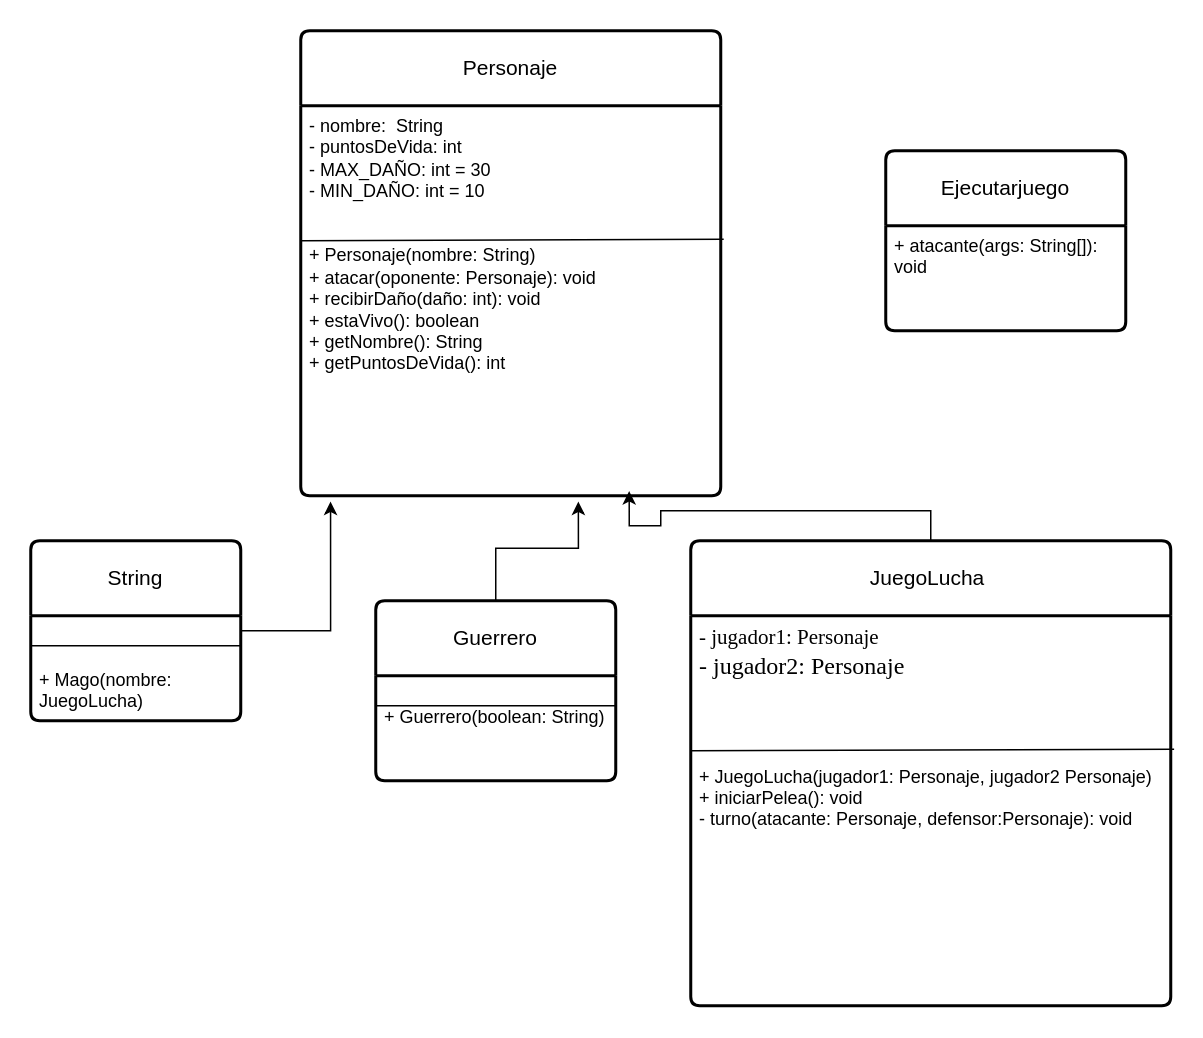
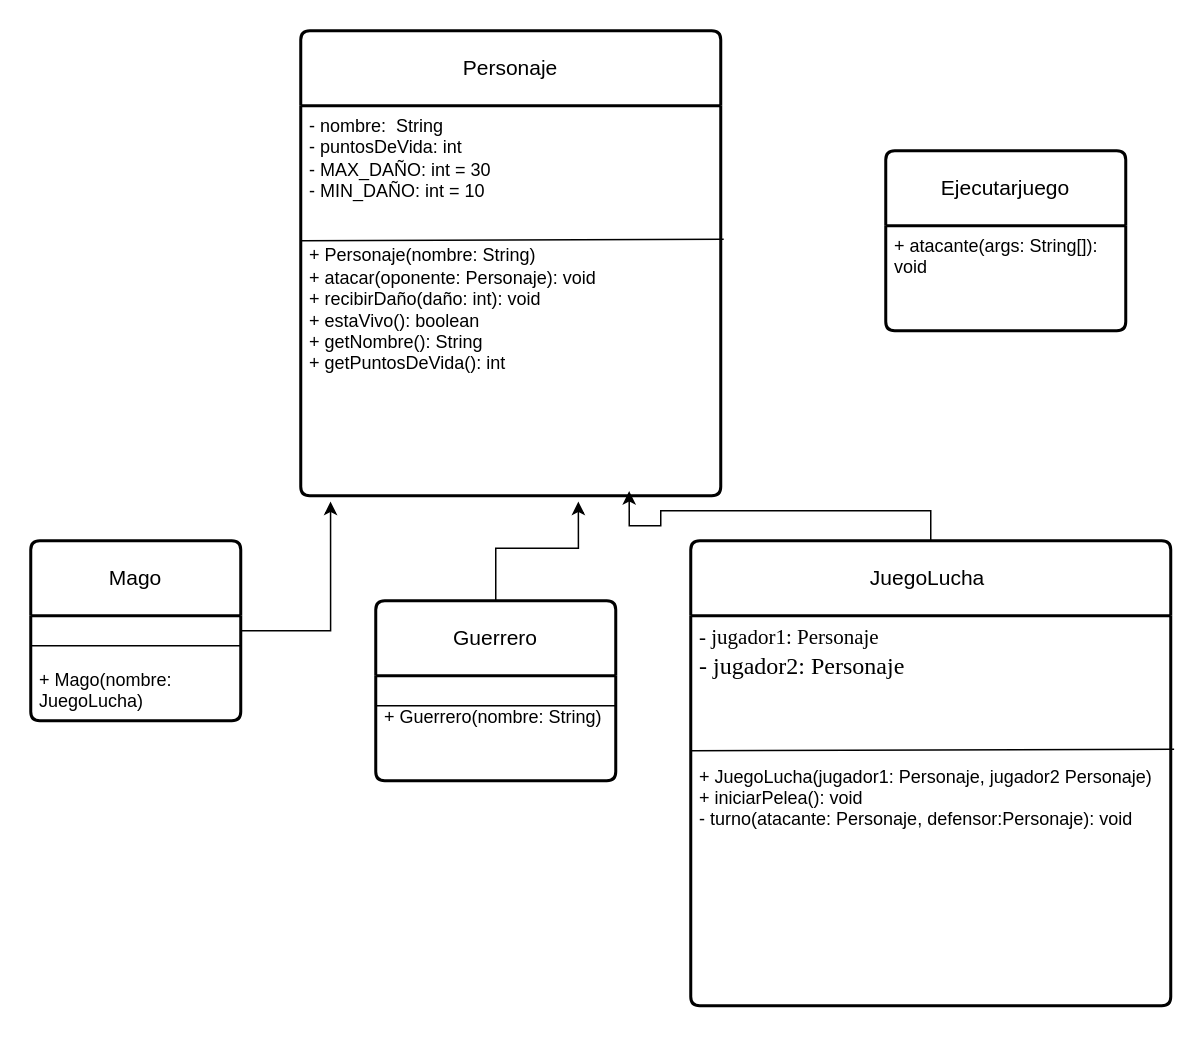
node "String": label "String" -> "Mago"
node "+ Guerrero(boolean: String)": label "+ Guerrero(boolean: String)" -> "+ Guerrero(nombre: String)"
